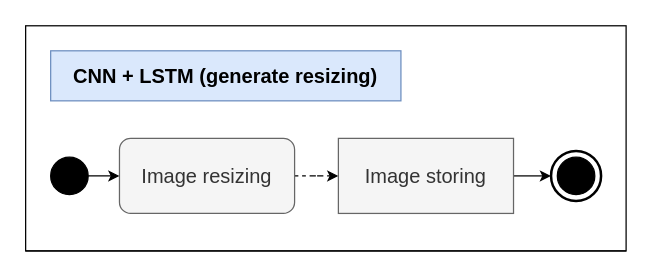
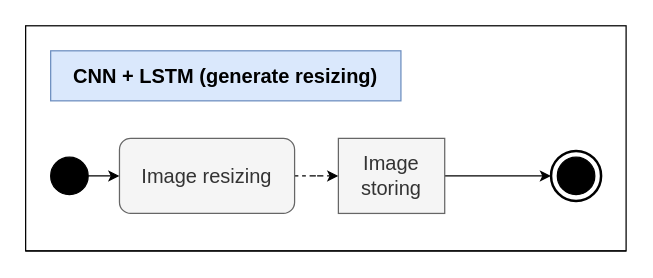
node "Image storing": size 175x75 -> 106x75
